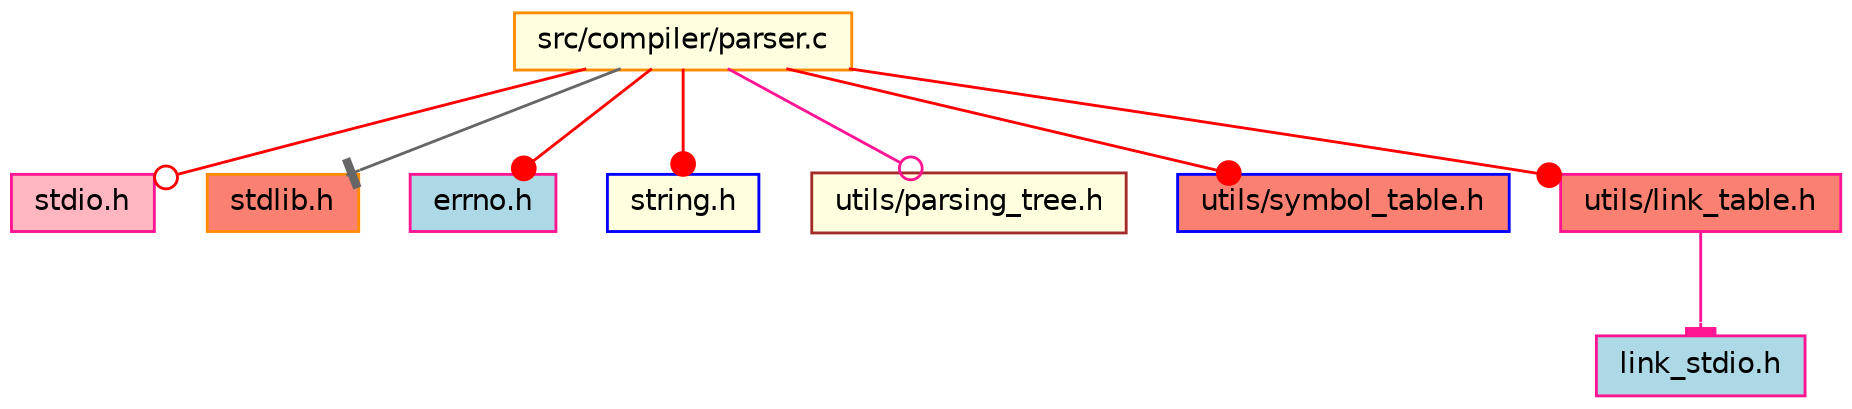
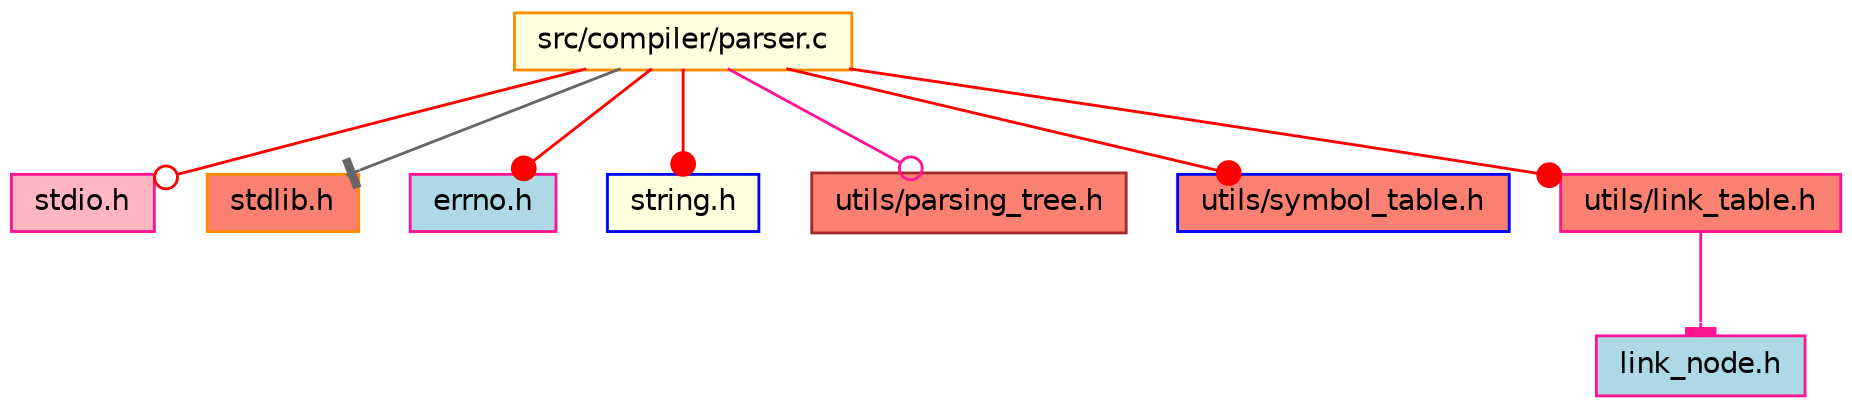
node "utils/parsing_tree.h": fillcolor lightyellow -> salmon
node "link_stdio.h": label "link_stdio.h" -> "link_node.h"
